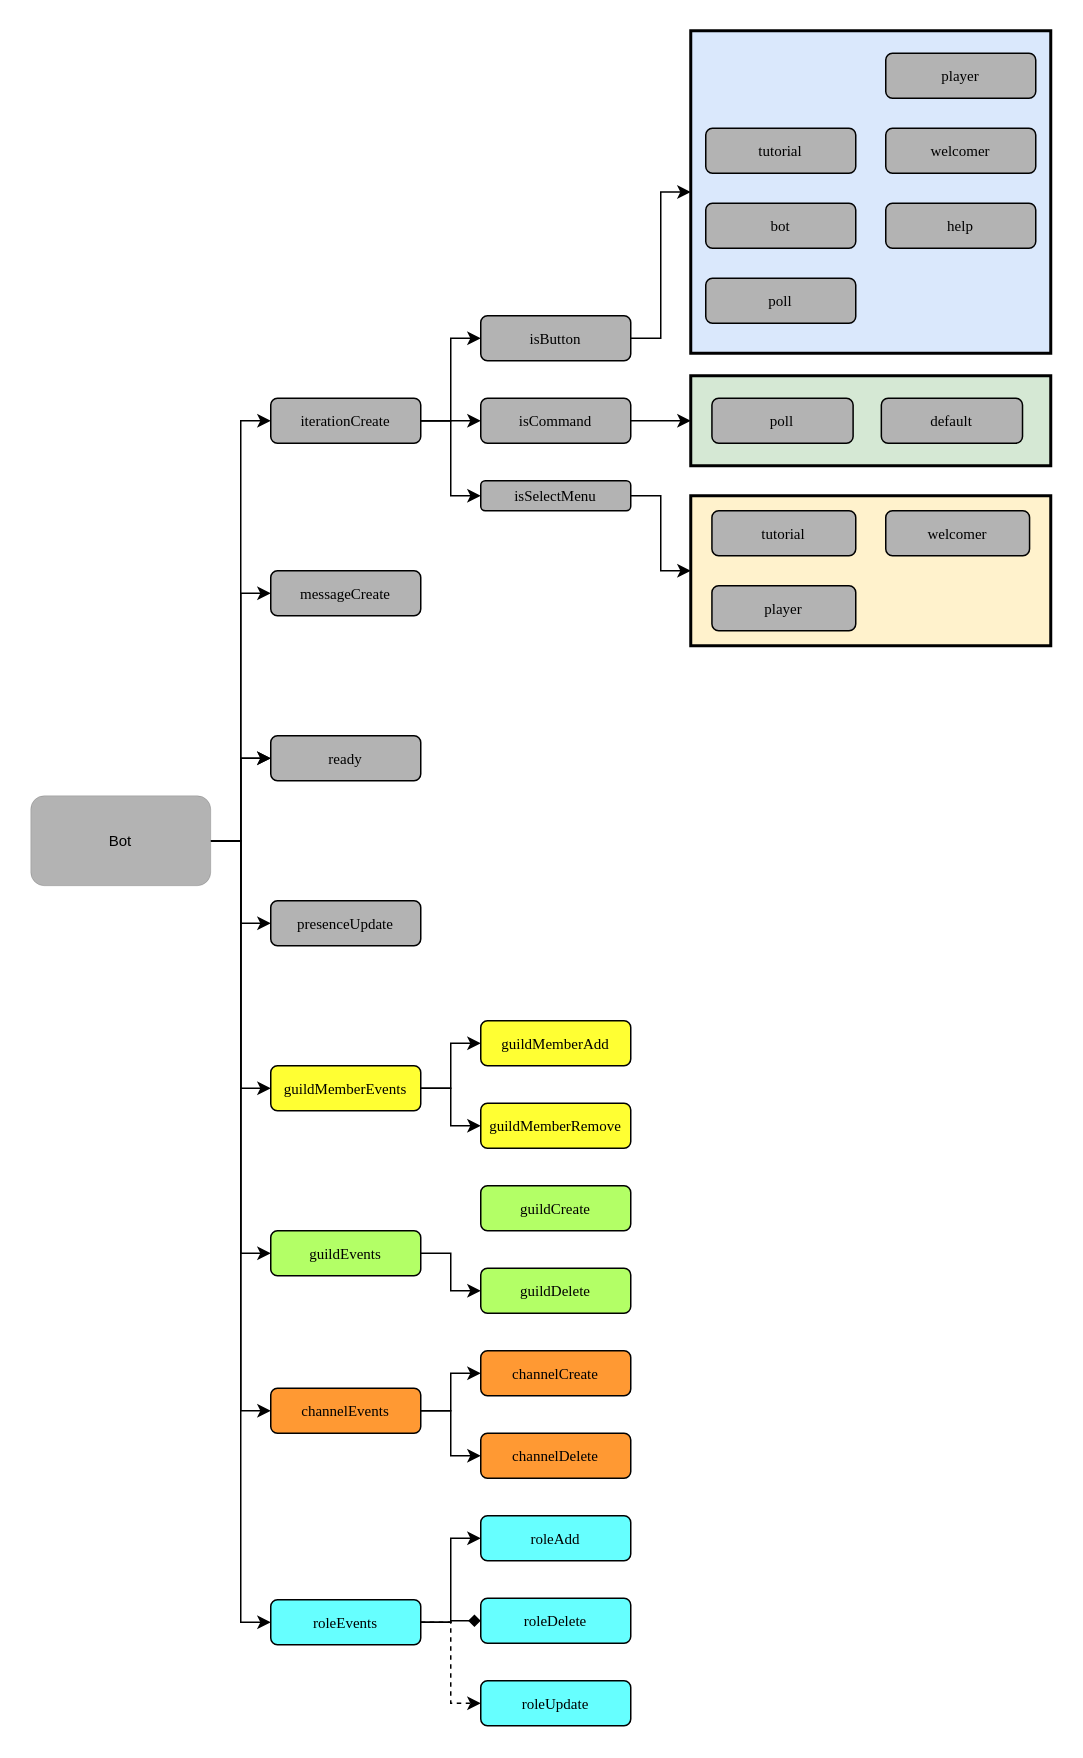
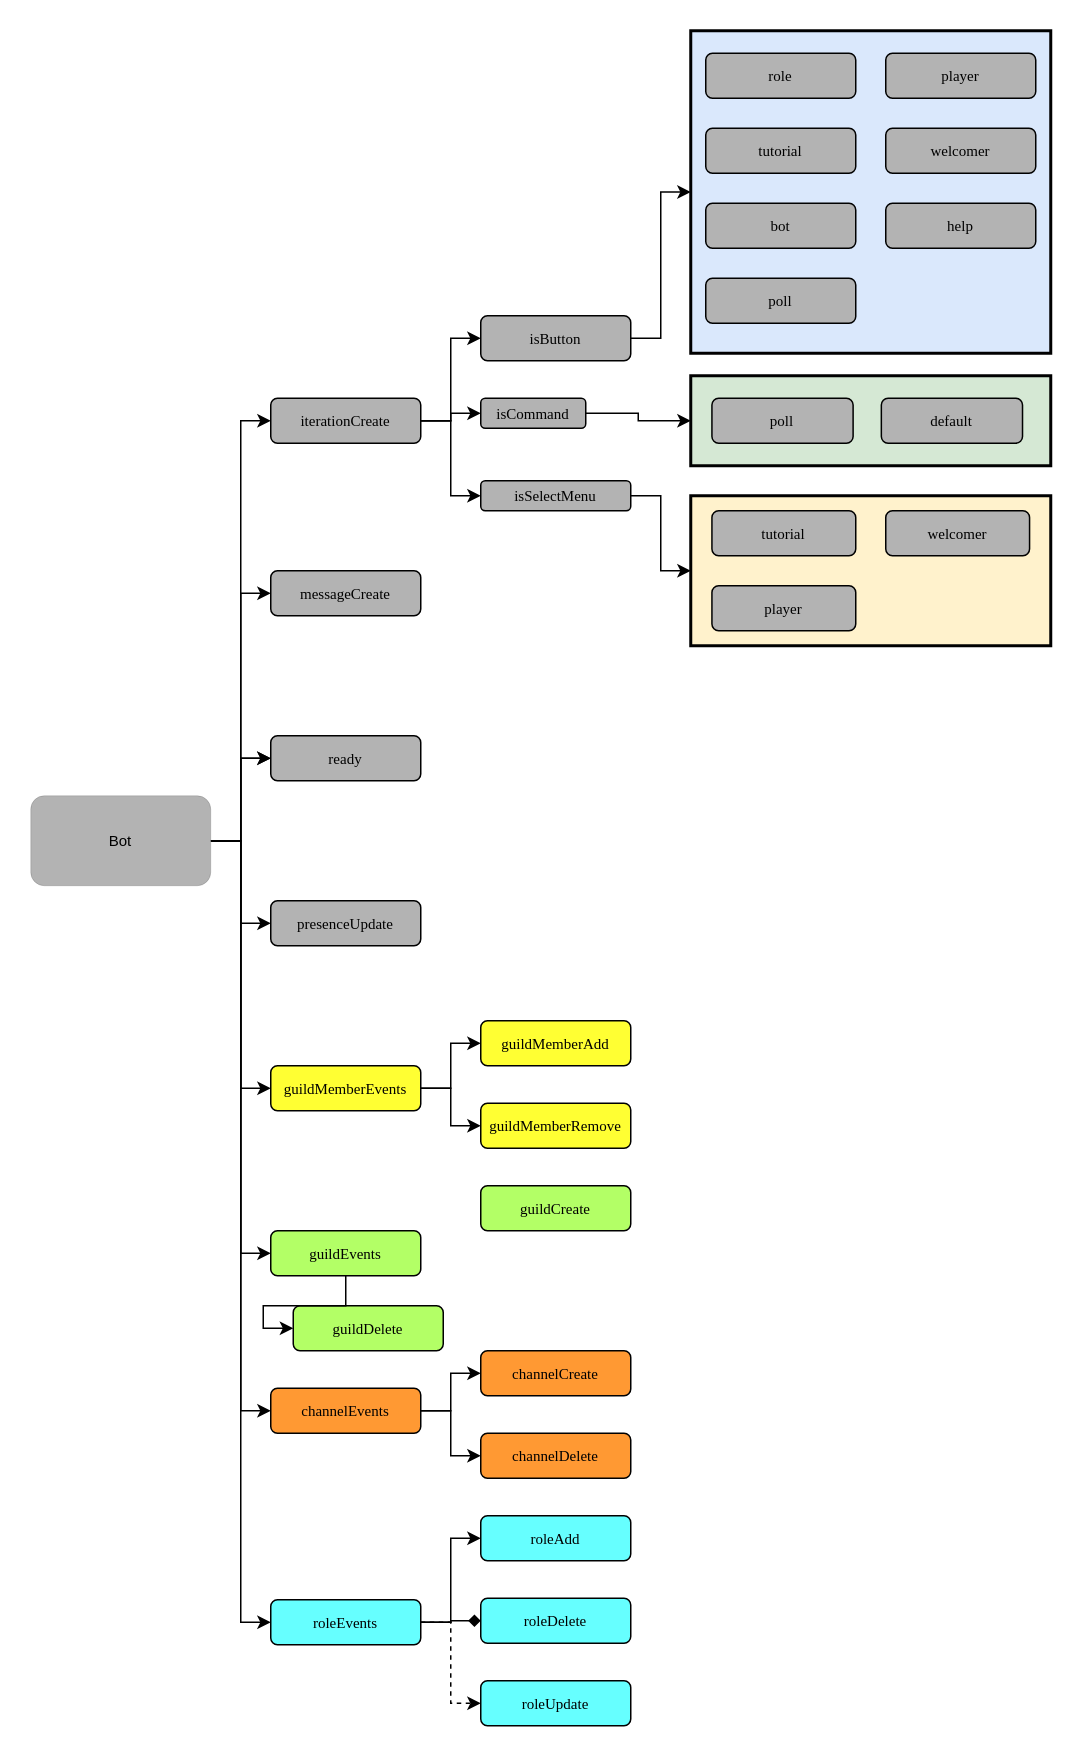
node "role": added
node "isCommand": size 150x45 -> 105x30
node "guildDelete": moved (556, 1291) -> (368, 1328)
